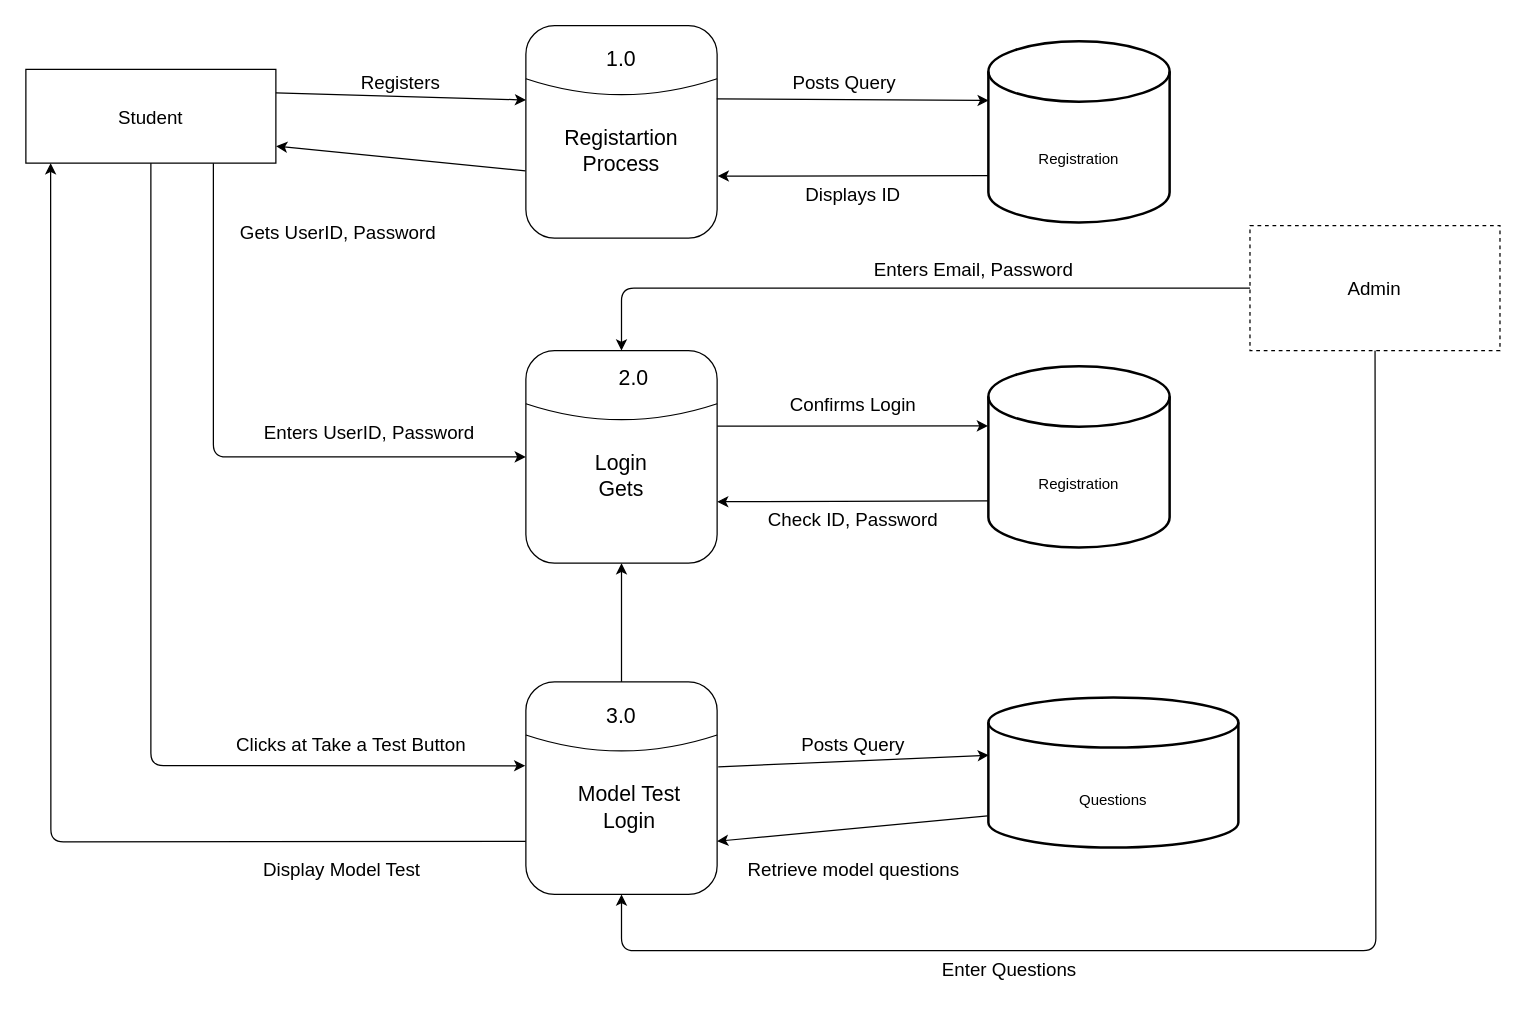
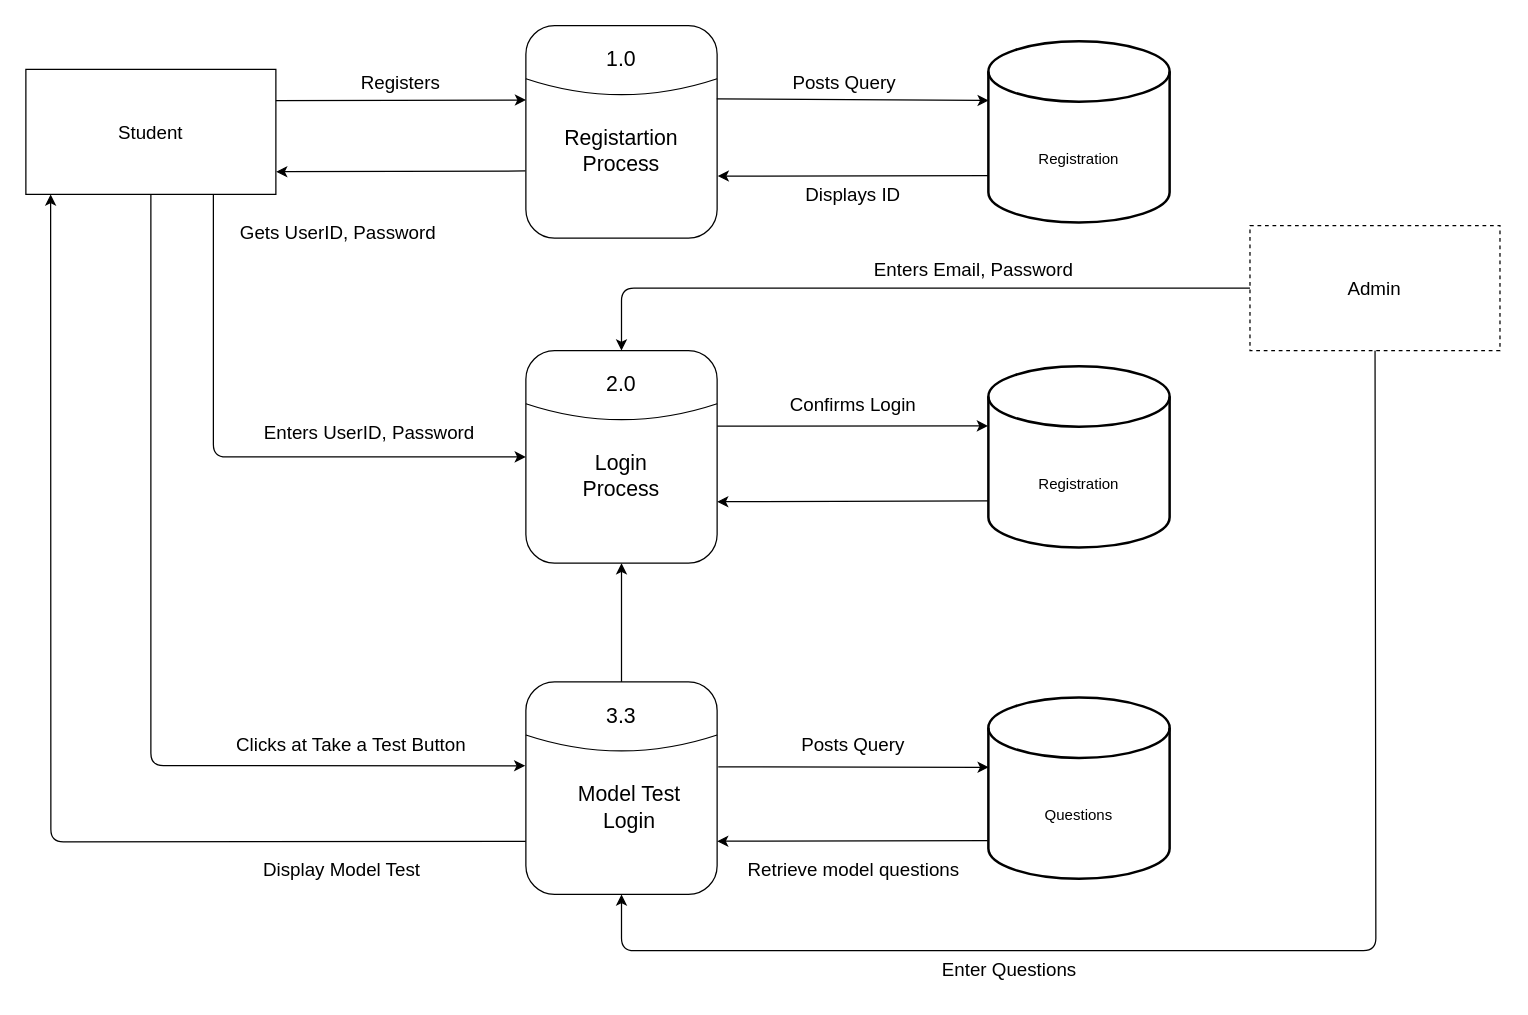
node "Student": size 250x94 -> 250x125
node "2.0": moved (634, 380) -> (621, 386)
node "Login Gets": label "Login Gets" -> "Login Process"
node "Check ID, Password": removed
node "3.0": label "3.0" -> "3.3"
node "Questions": size 250x150 -> 181x181
